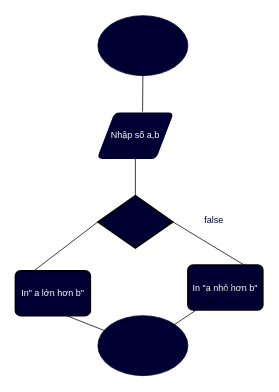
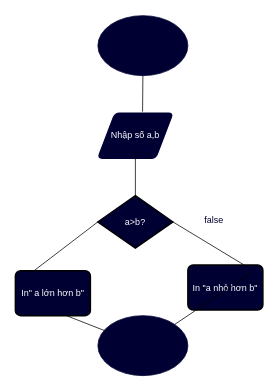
node "a>b?": added
